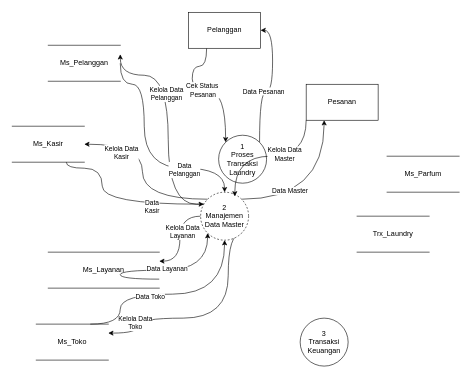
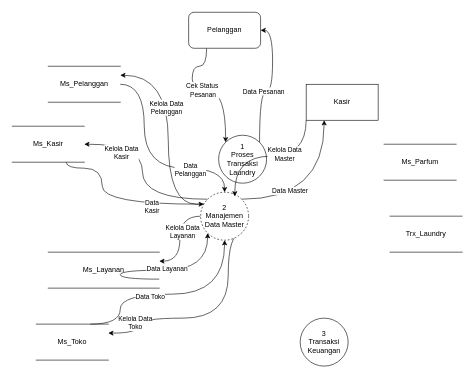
node "Pelanggan": shape rectangle -> rounded rectangle
node "Ms_Pelanggan": moved (84, 63) -> (84, 84)
node "Pesanan": label "Pesanan" -> "Kasir"
node "Ms_Parfum": moved (423, 174) -> (420, 162)
node "Trx_Laundry": moved (393, 234) -> (426, 234)
